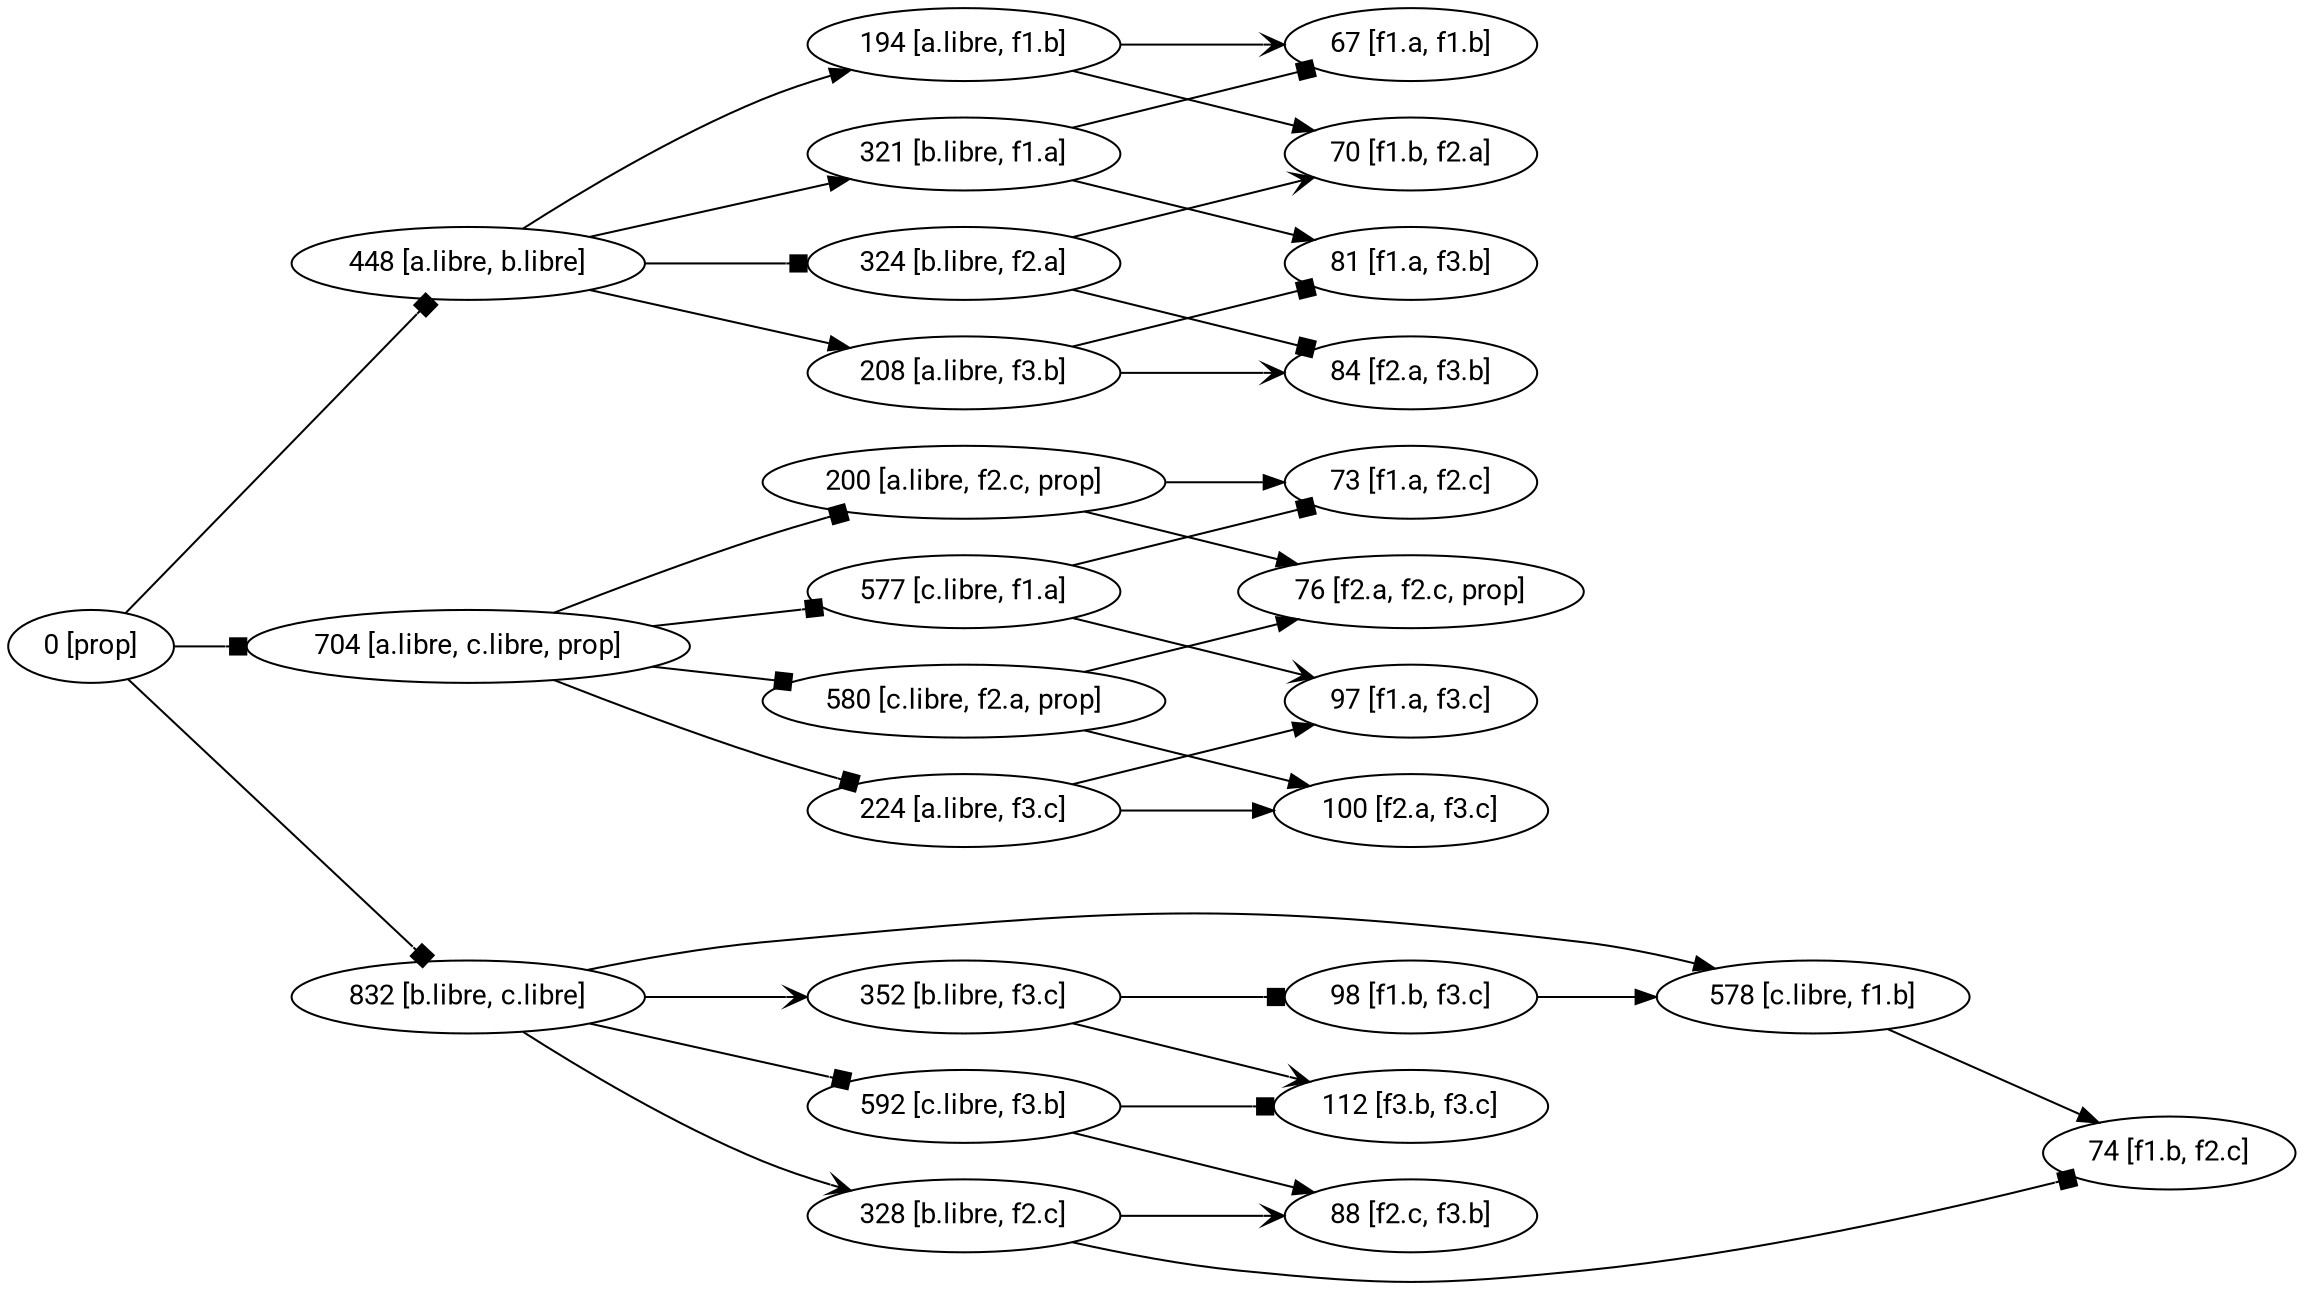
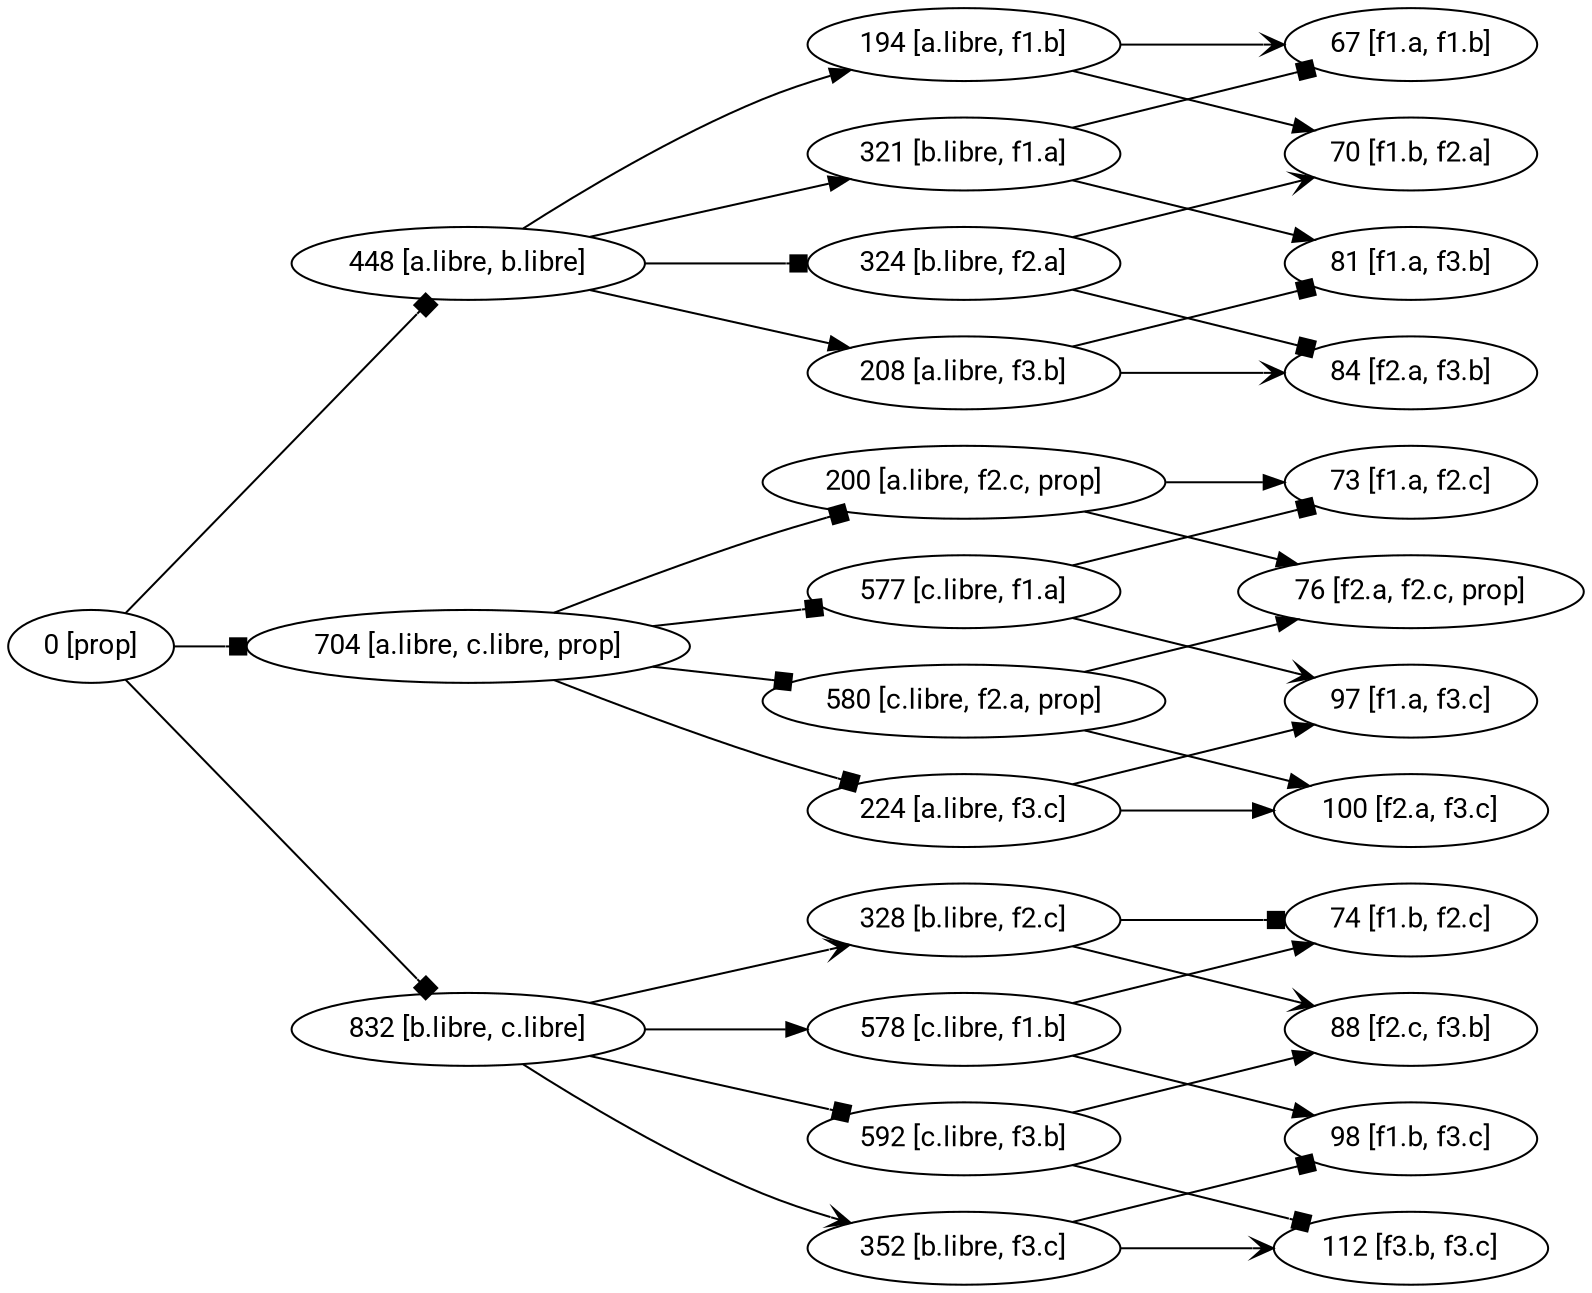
edge "98 [f1.b, f3.c]" -> "578 [c.libre, f1.b]": reversed
